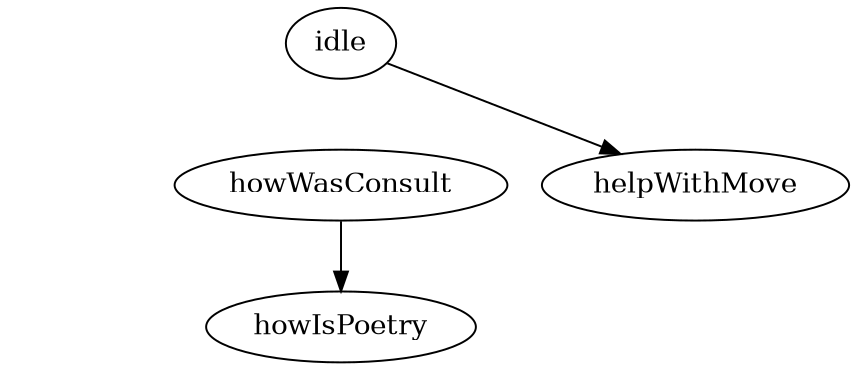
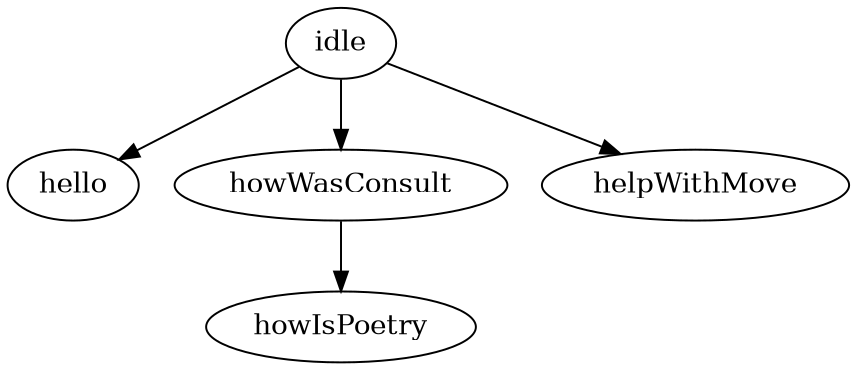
edge "idle" -> "howWasConsult": added
node "hello": added
